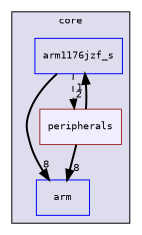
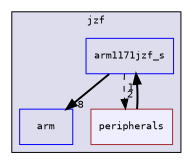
cluster "core": label "core" -> "jzf"
node "arm1176jzf_s": label "arm1176jzf_s" -> "arm1171jzf_s"
edge "peripherals" -> "arm": removed
